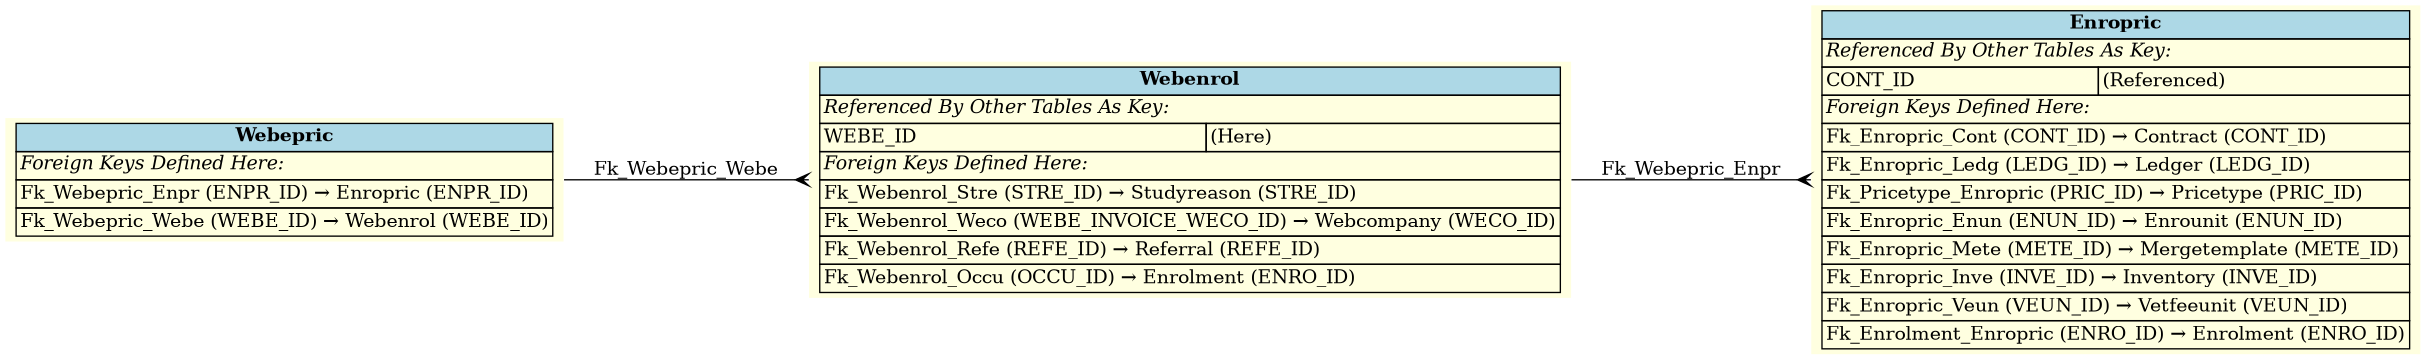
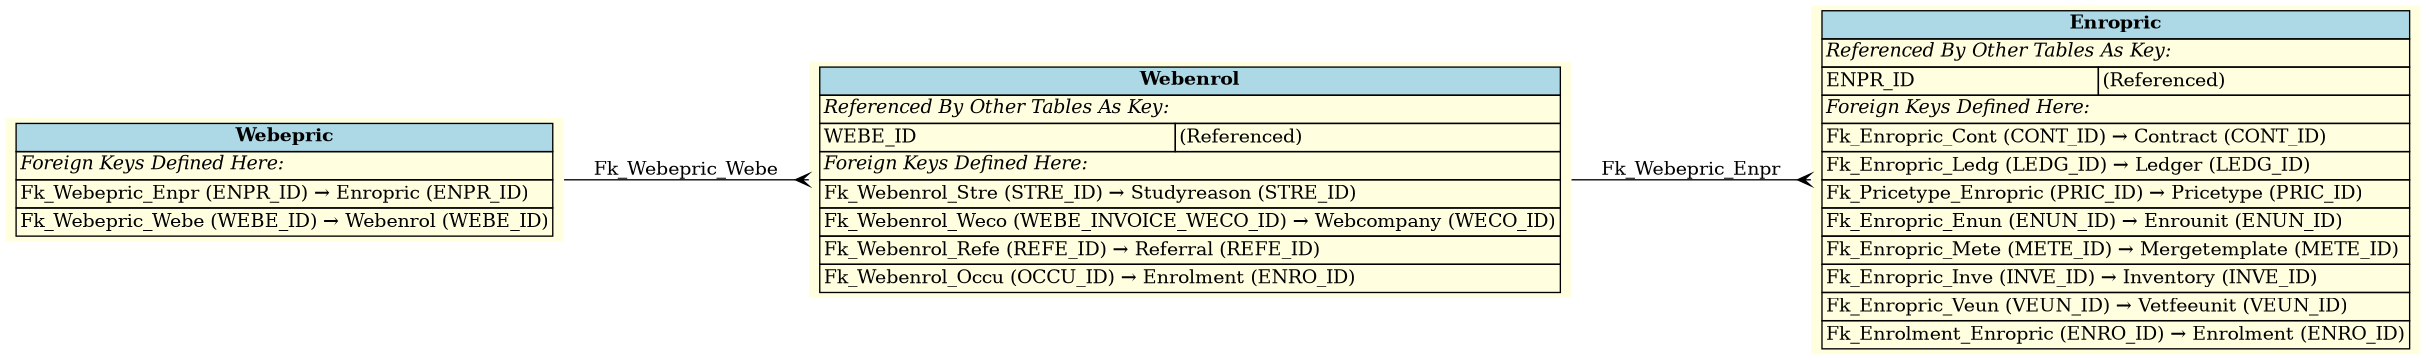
node "Enropric": text "CONT_ID" -> "ENPR_ID"
node "Webenrol": text "(Here)" -> "(Referenced)"
